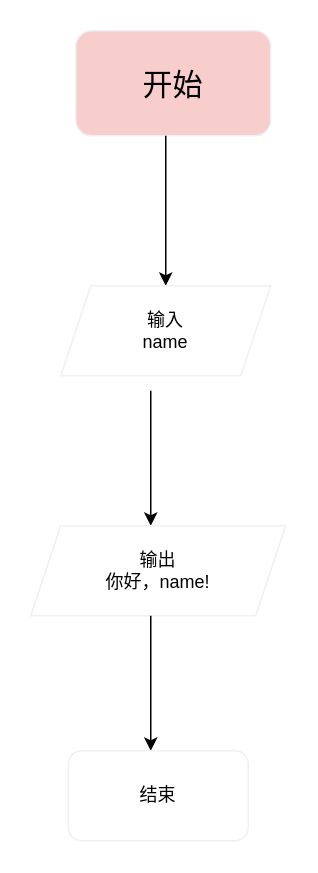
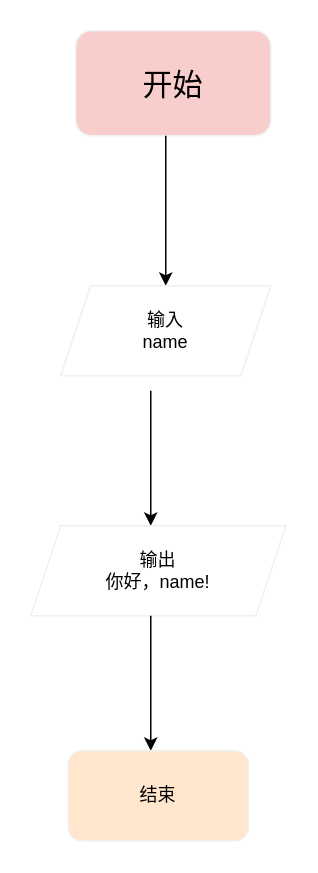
node "结束": fillcolor #ffffff -> #ffe6cc
